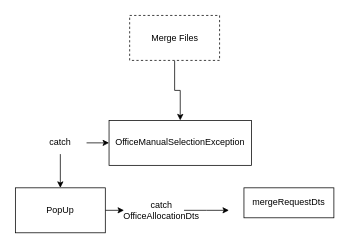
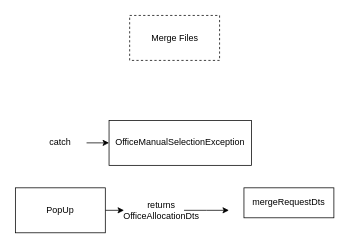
edge "Merge Files" -> "OfficeManualSelectionException": removed
edge "catch" -> "PopUp": removed
node "catch OfficeAllocationDts": label "catch OfficeAllocationDts" -> "returns OfficeAllocationDts"
